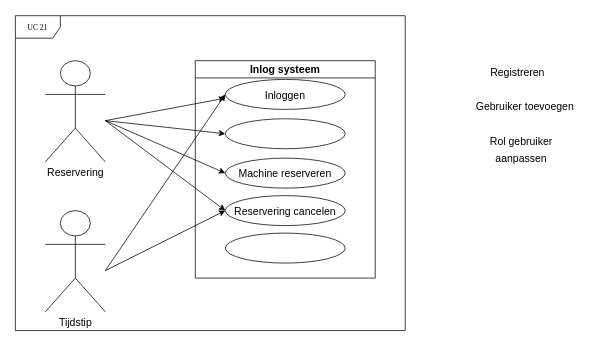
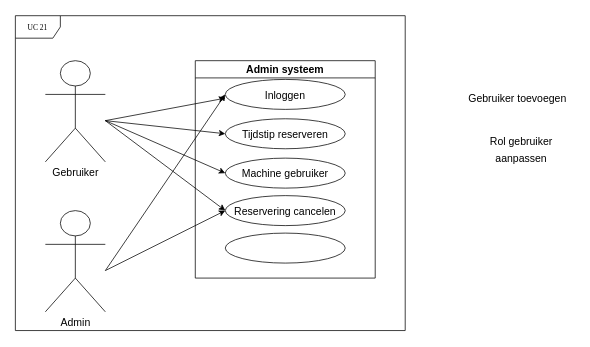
node "Inlog systeem": label "Inlog systeem" -> "Admin systeem"
node "Registreren": removed
node "Gebruiker toevoegen": moved (525, 105) -> (518, 98)
node "Tijdstip reserveren": added
node "Reservering": label "Reservering" -> "Gebruiker"
node "Machine reserveren": label "Machine reserveren" -> "Machine gebruiker"
node "Tijdstip": label "Tijdstip" -> "Admin"
